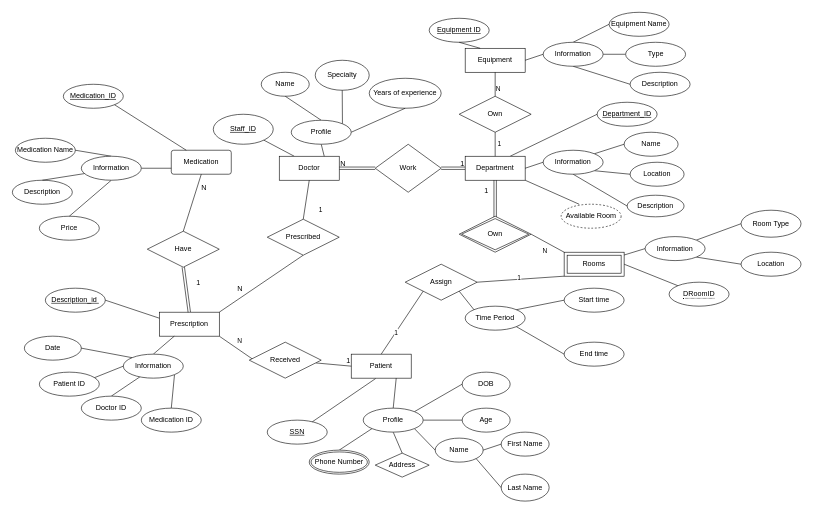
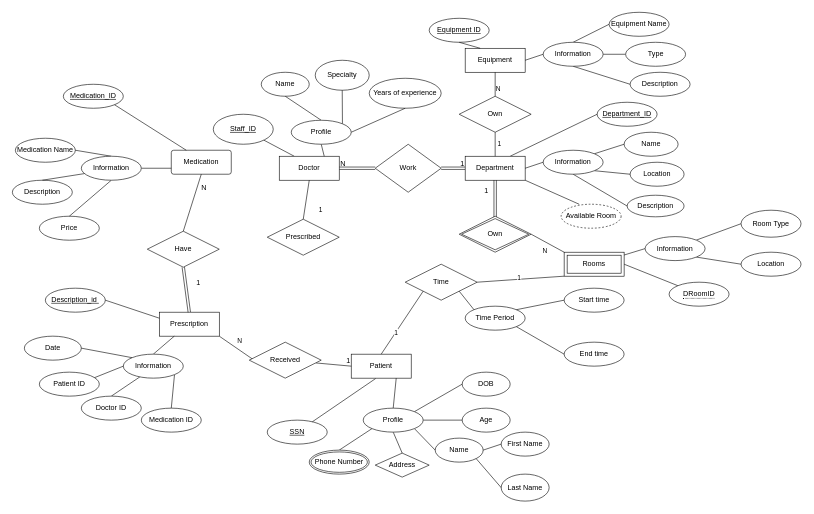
node "Assign": label "Assign" -> "Time"
edge "Prescribed" -- "Prescription": removed, label "N"
